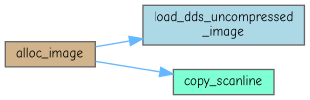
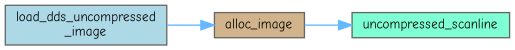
edge "alloc_image" -> "load_dds_uncompressed _image": reversed
node "copy_scanline": label "copy_scanline" -> "uncompressed_scanline"
